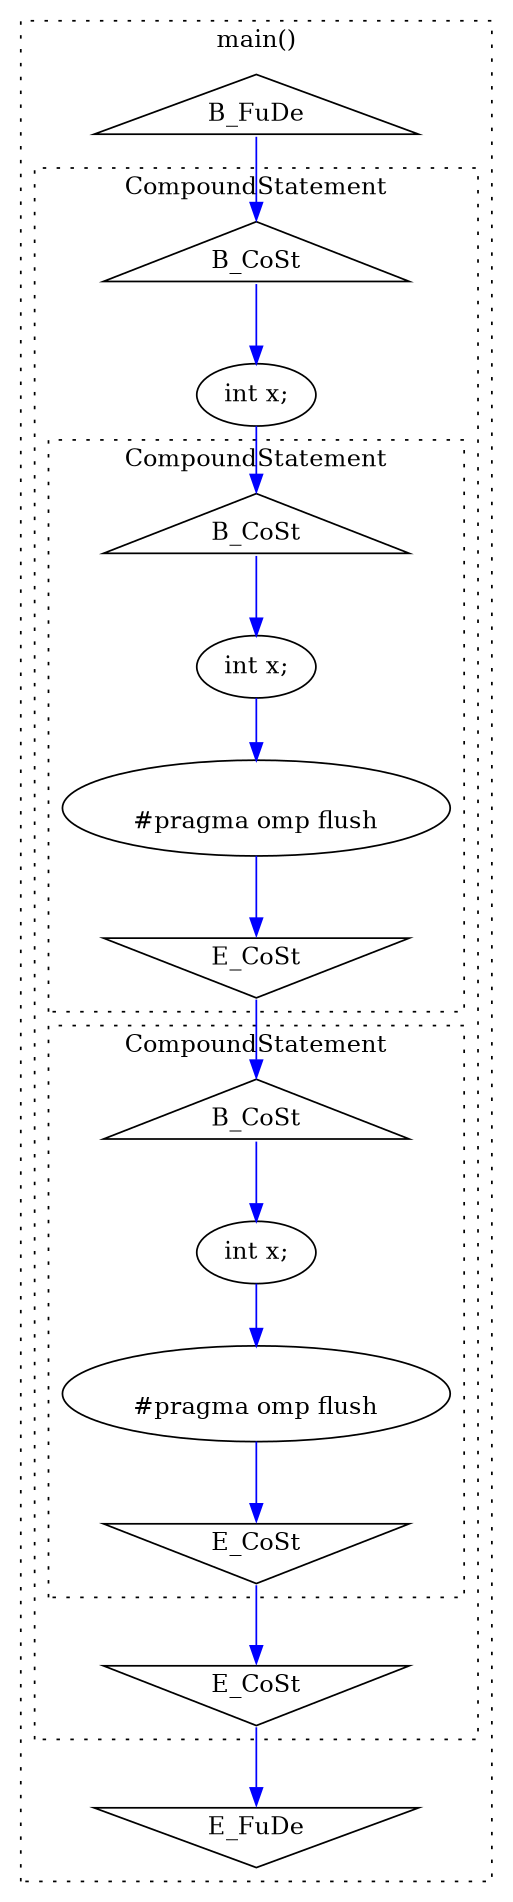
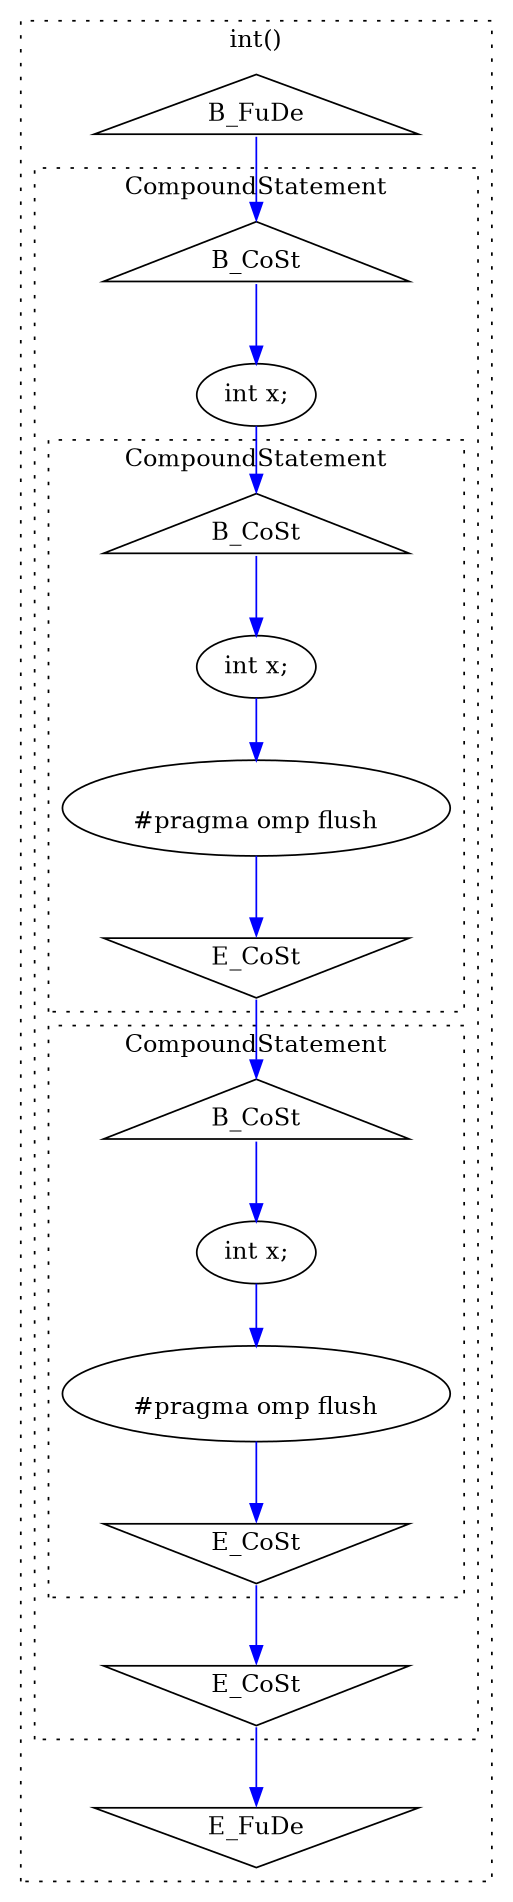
cluster "main()": label "main()" -> "int()"
